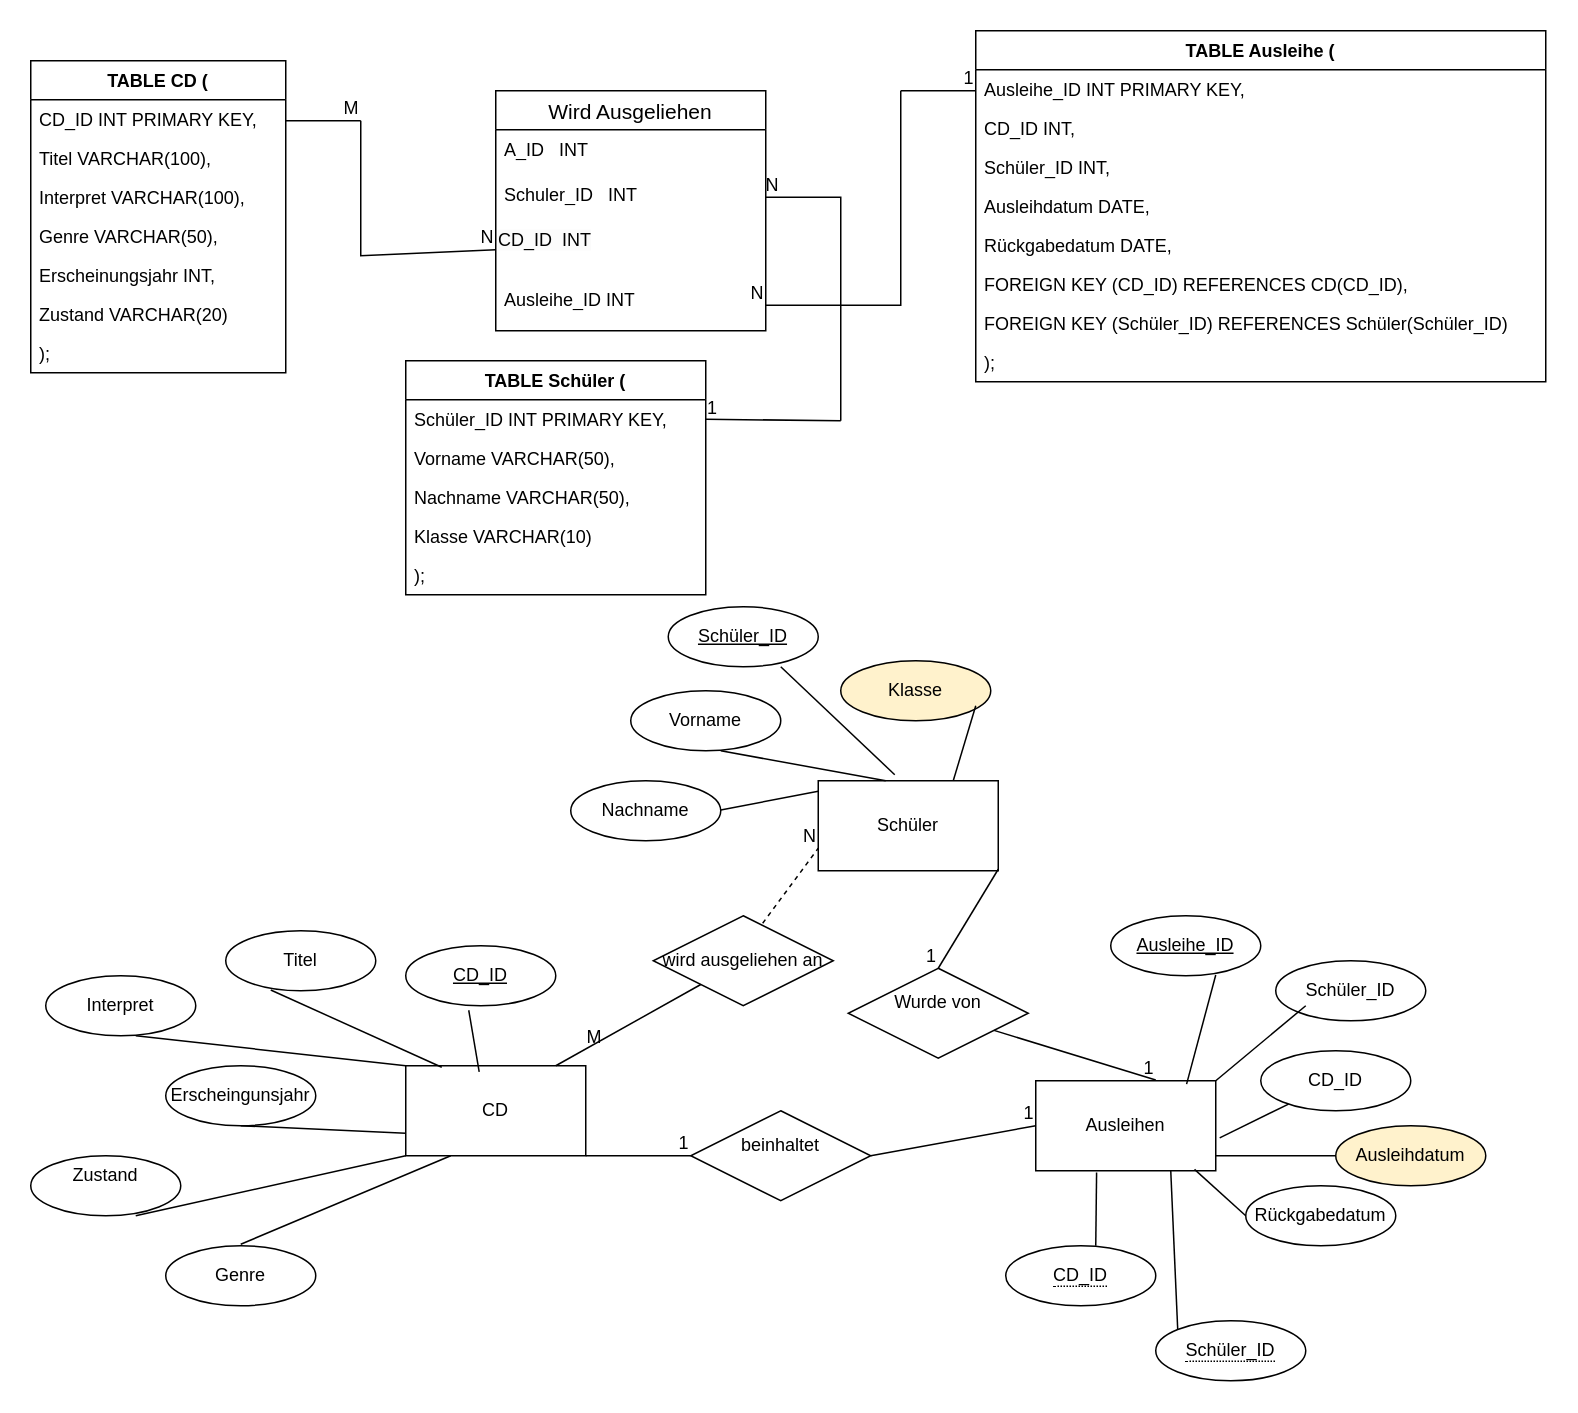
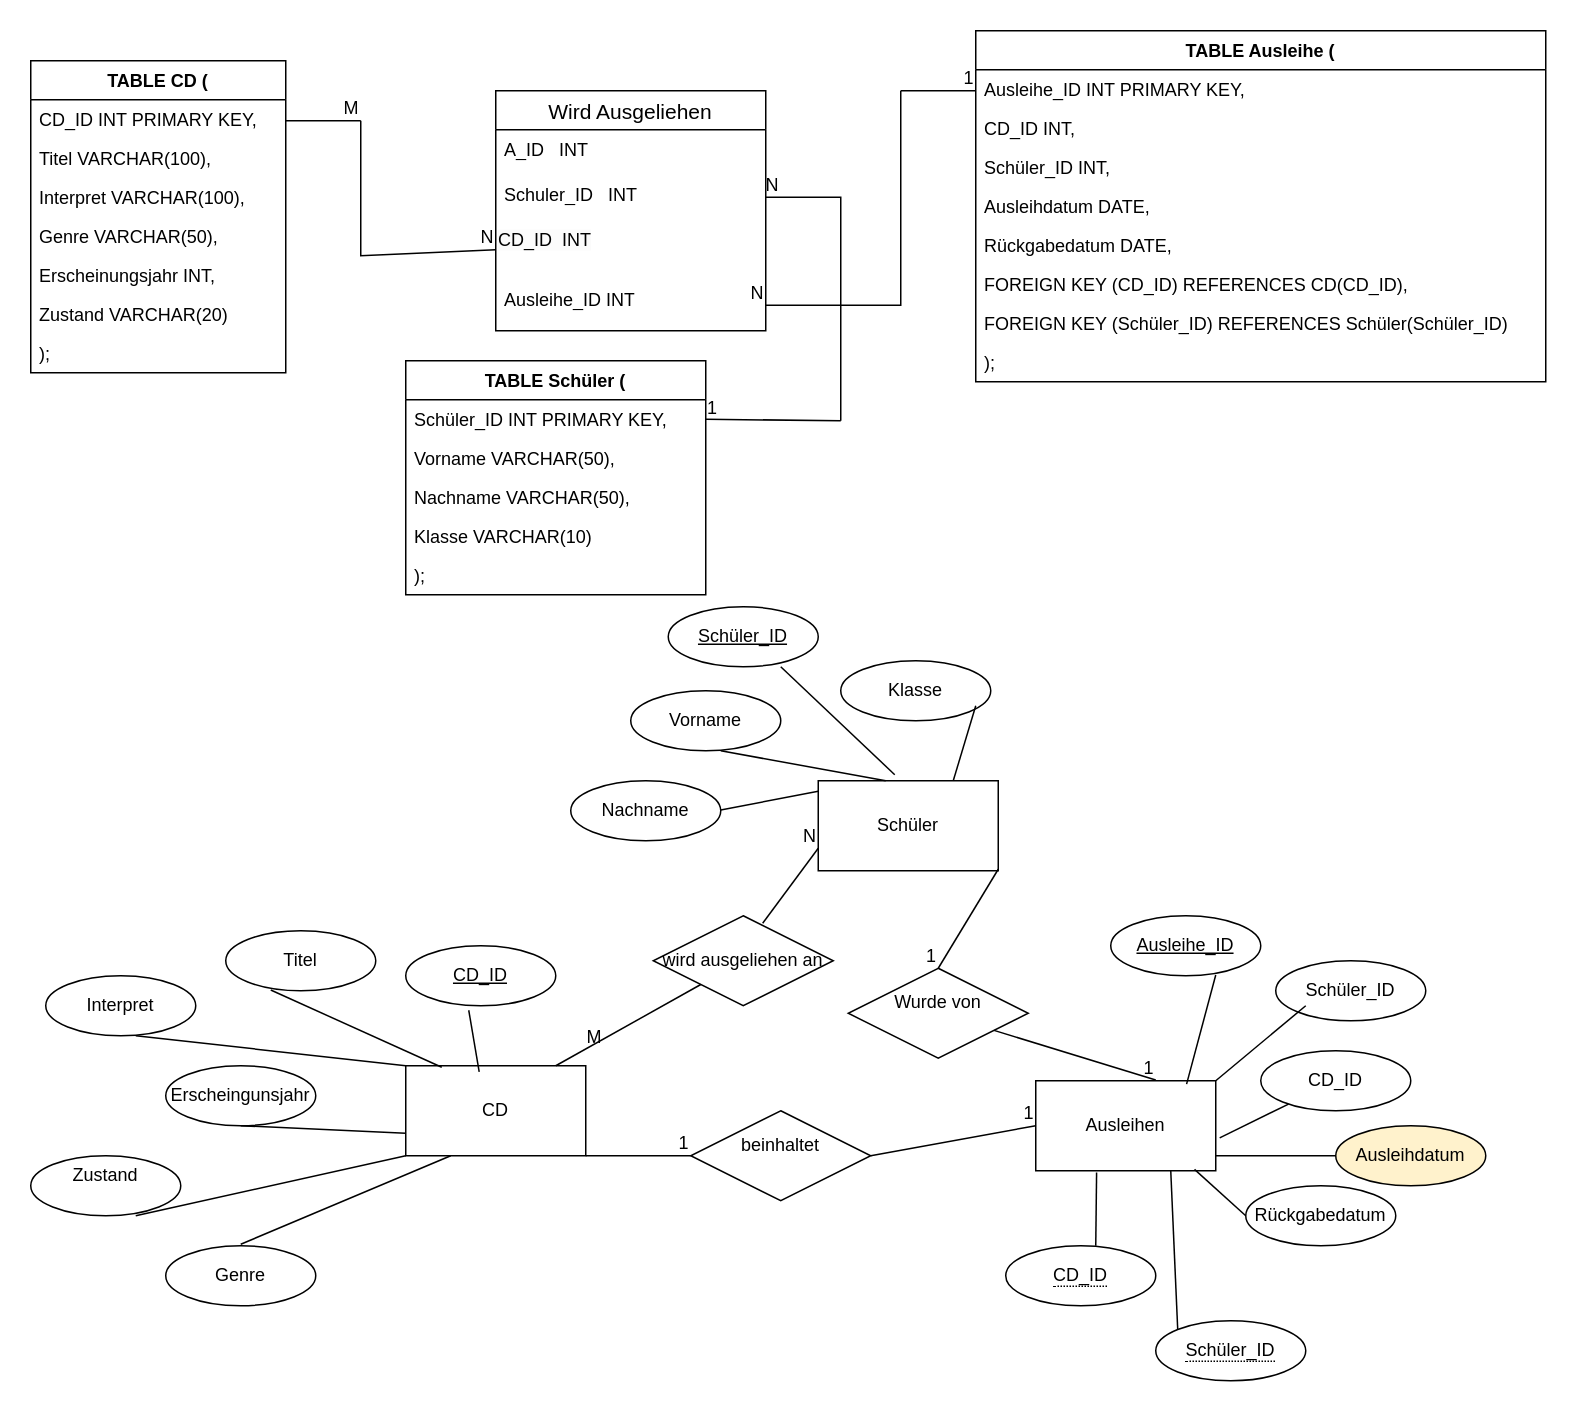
node "Klasse": fillcolor #fff2cc -> #ffffff
edge "Schüler" -- "wird ausgeliehen an": style dashed -> solid
